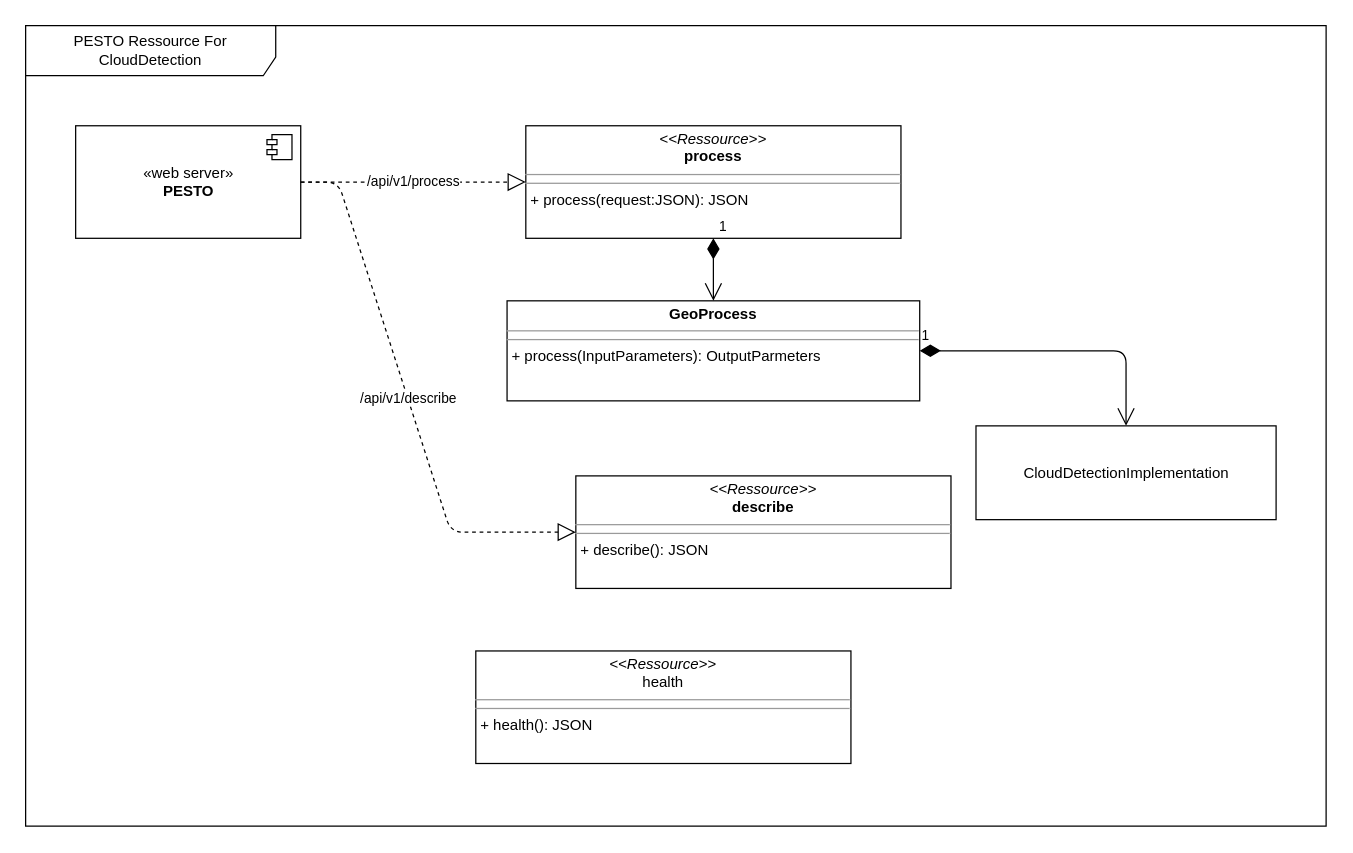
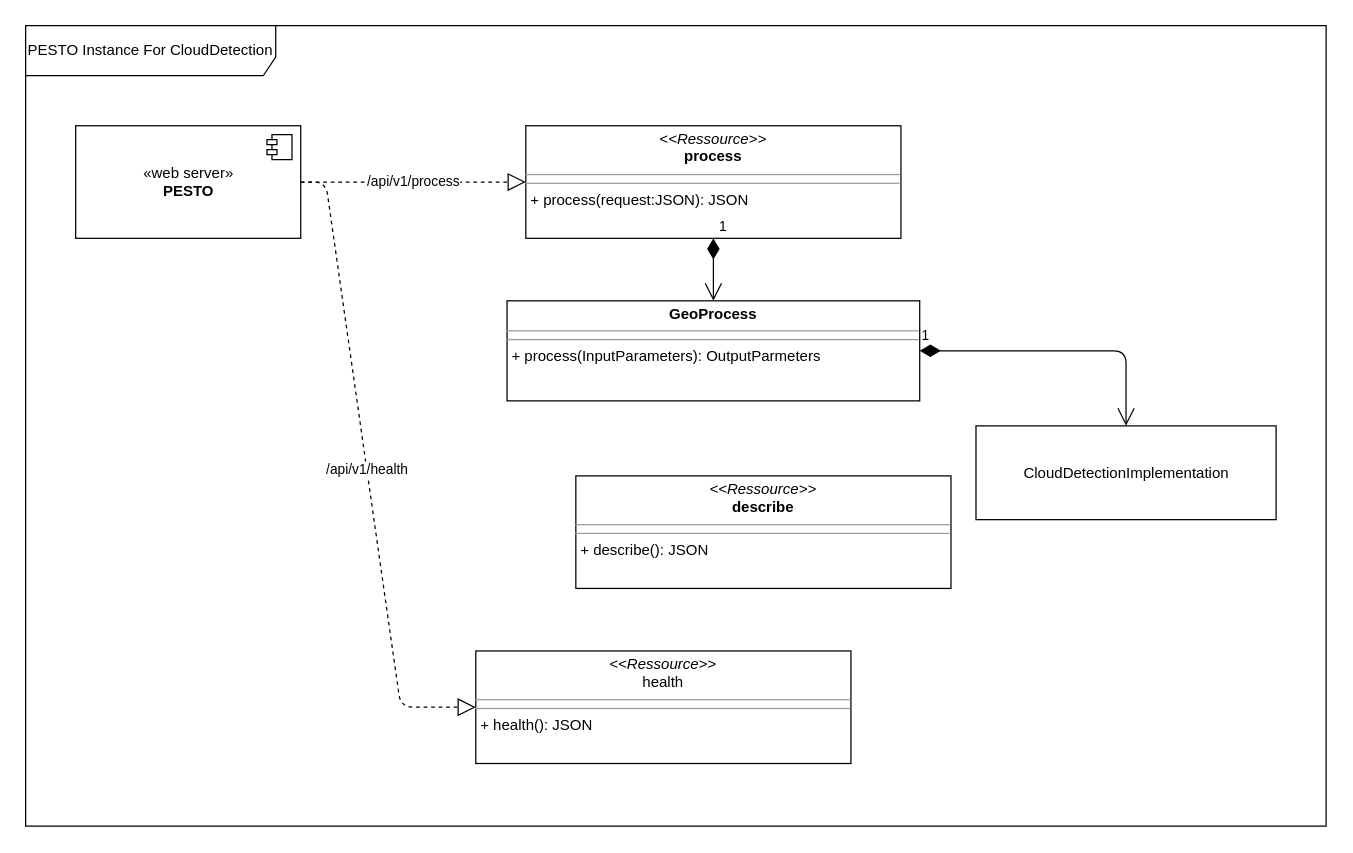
node "PESTO Ressource For CloudDetection": label "PESTO Ressource For CloudDetection" -> "PESTO Instance For CloudDetection"
edge "«web server» PESTO" -> "<<Ressource>> describe + describe(): JSON": removed, label "/api/v1/describe"
edge "«web server» PESTO" -> "<<Ressource>> health + health(): JSON": added, label "/api/v1/health"
